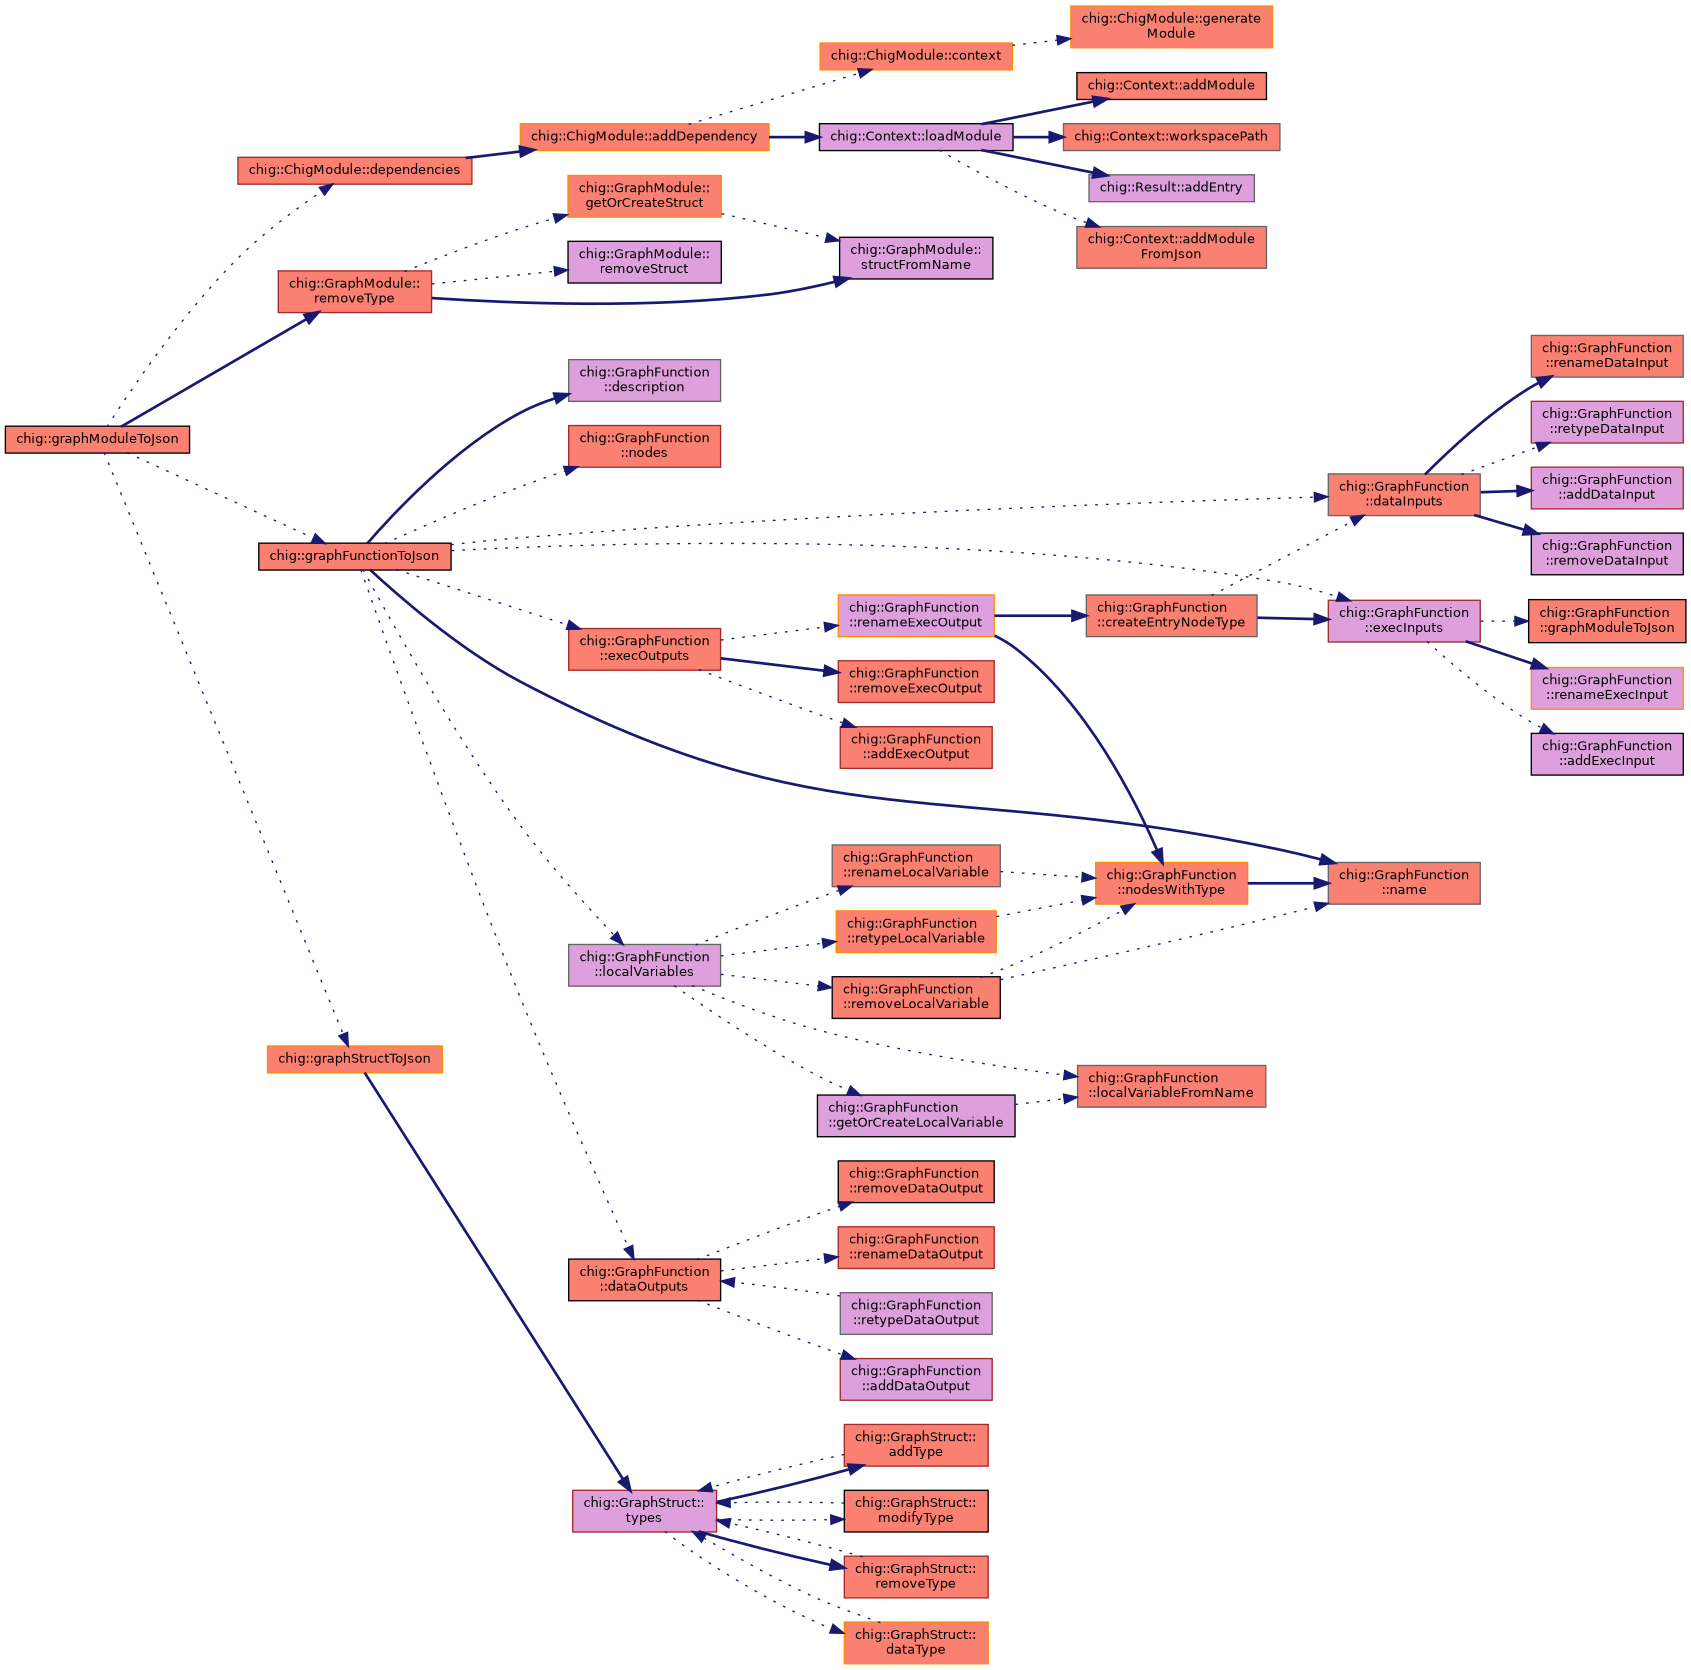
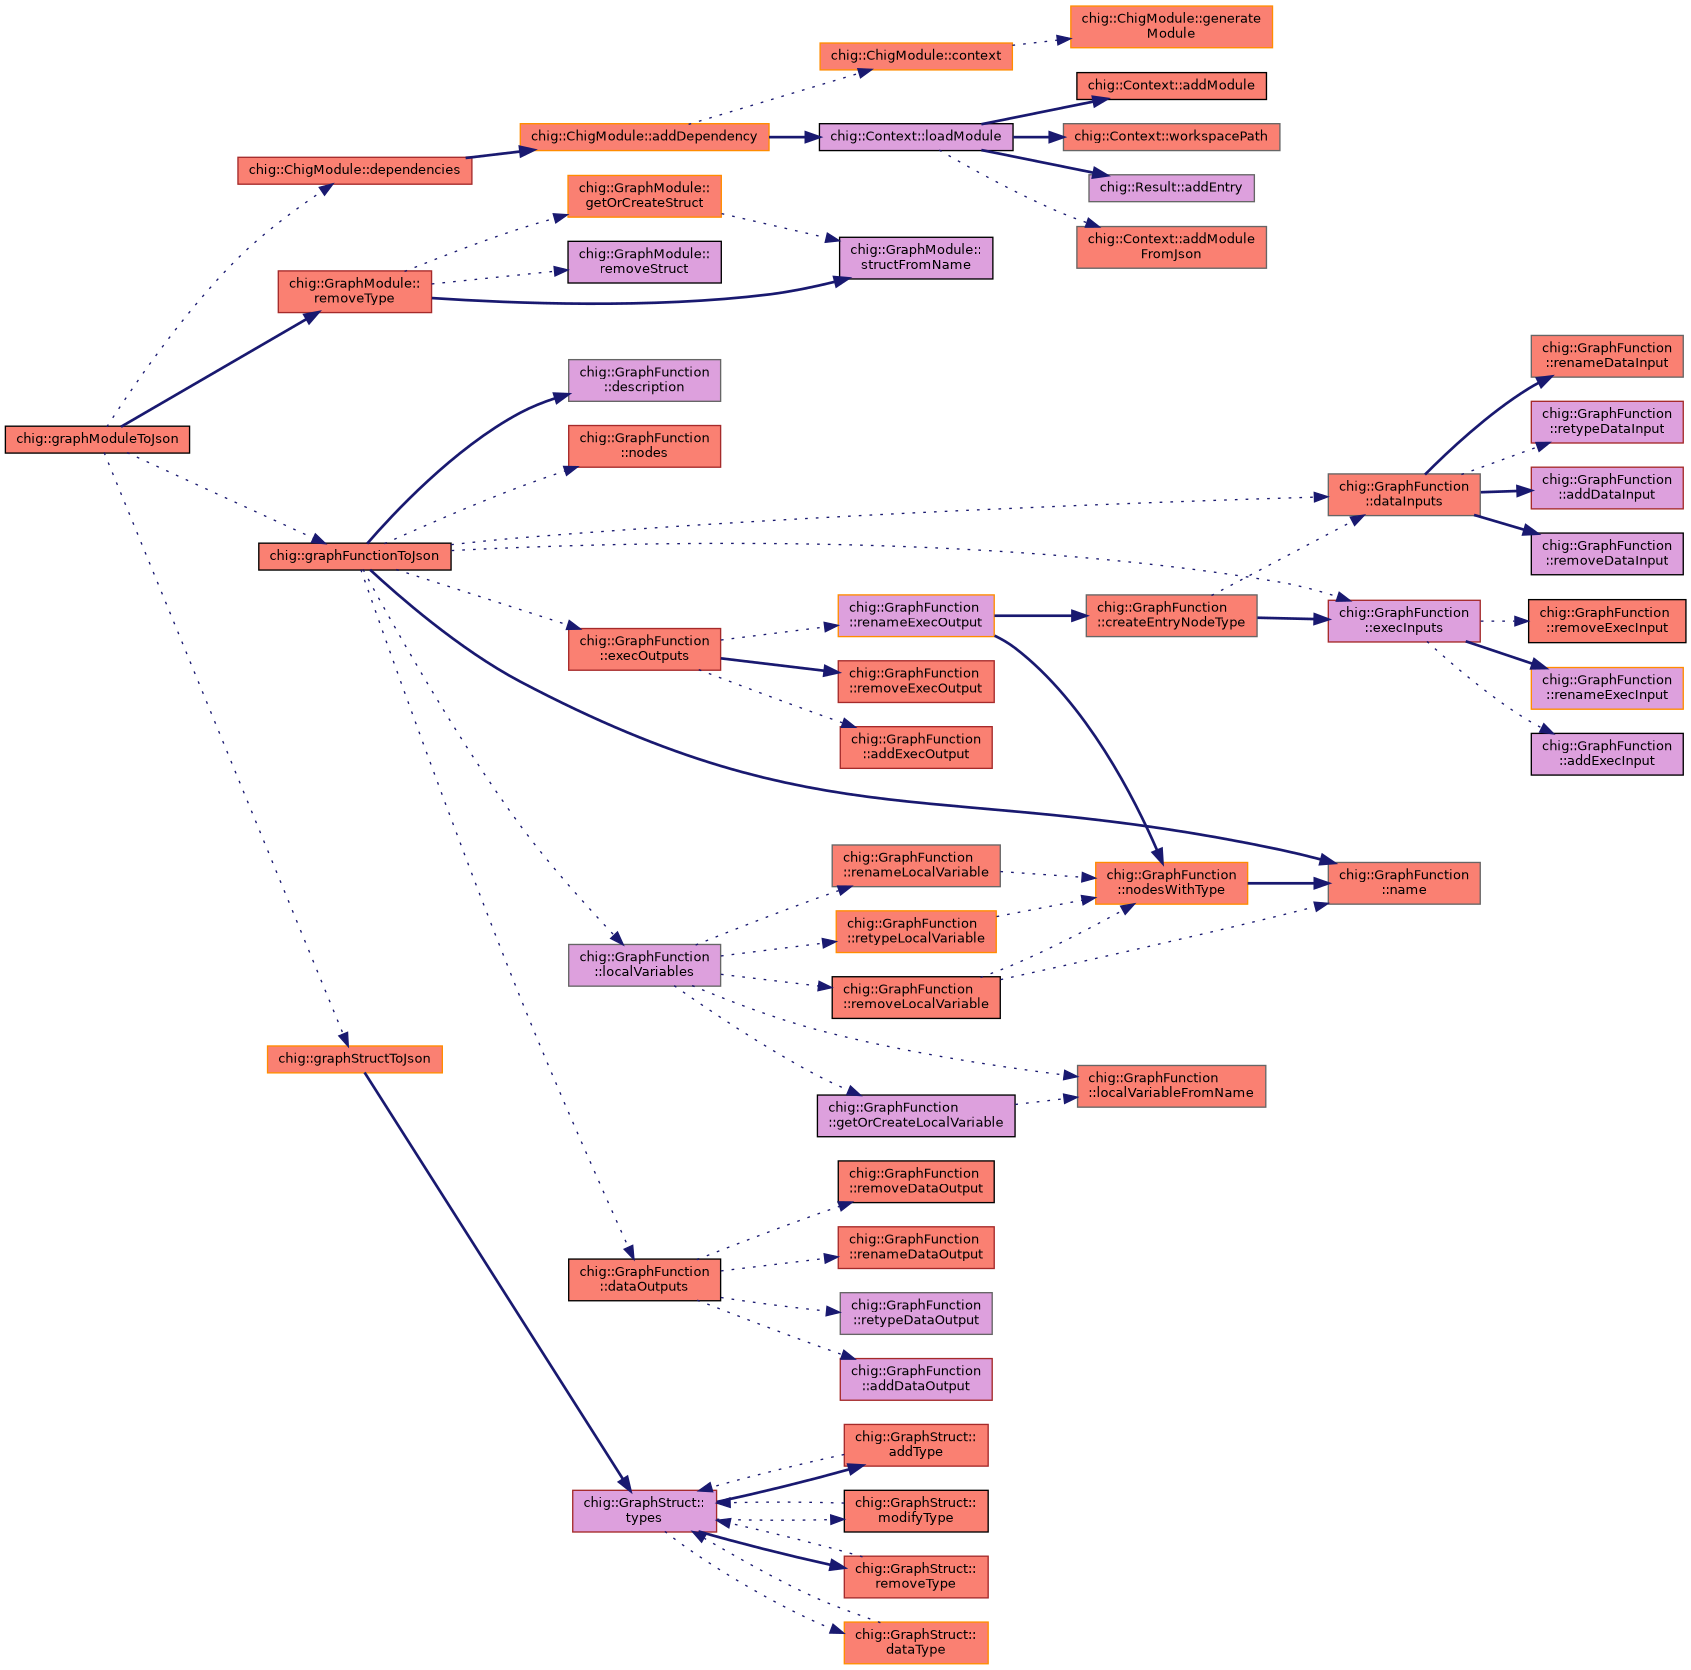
node "chig::GraphFunction ::graphModuleToJson": label "chig::GraphFunction ::graphModuleToJson" -> "chig::GraphFunction ::removeExecInput"
edge "chig::GraphFunction ::retypeDataOutput" -> "chig::GraphFunction ::dataOutputs": reversed
